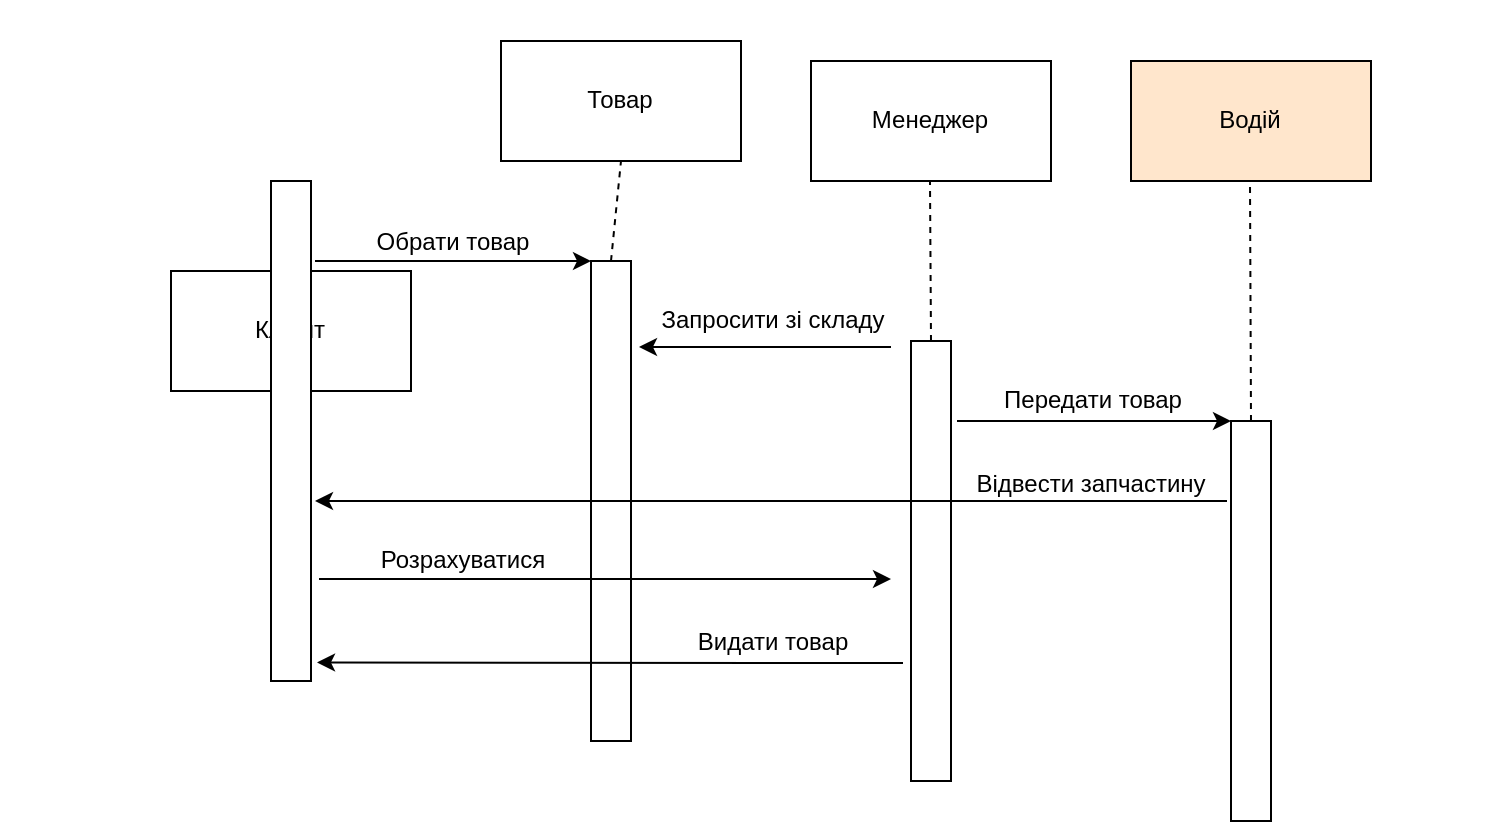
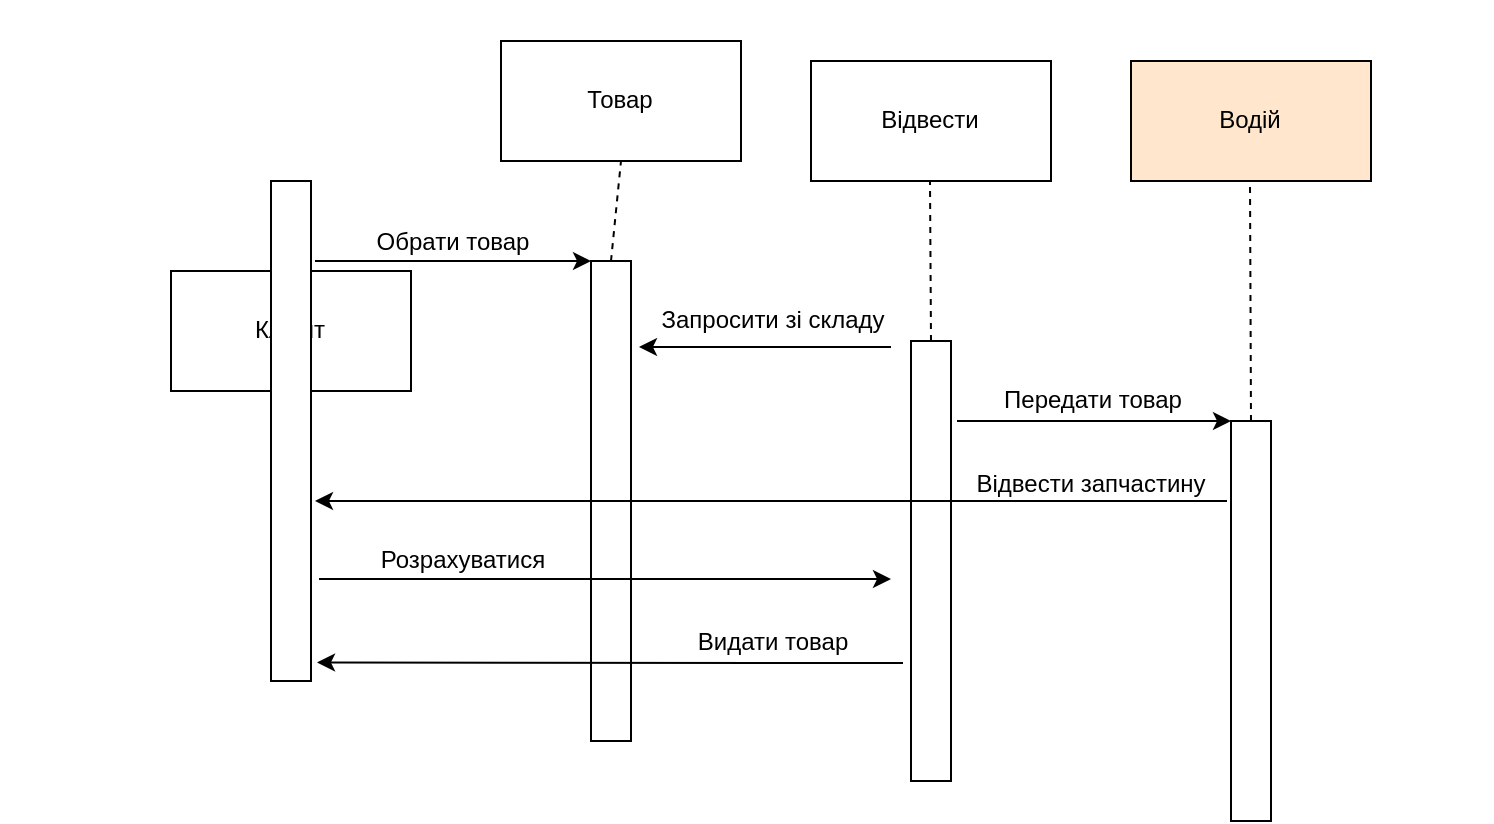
node "Менеджер": label "Менеджер" -> "Відвести"
